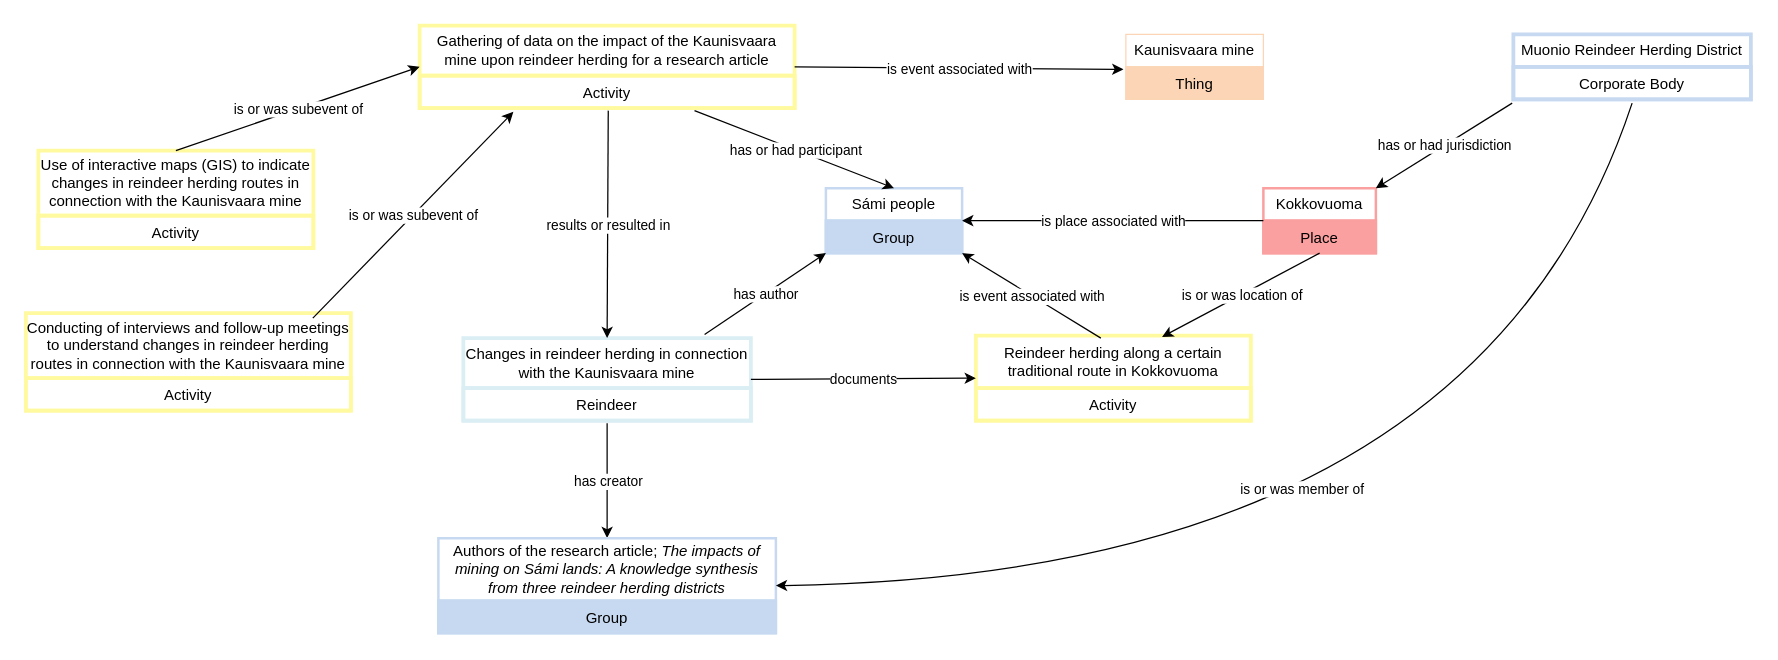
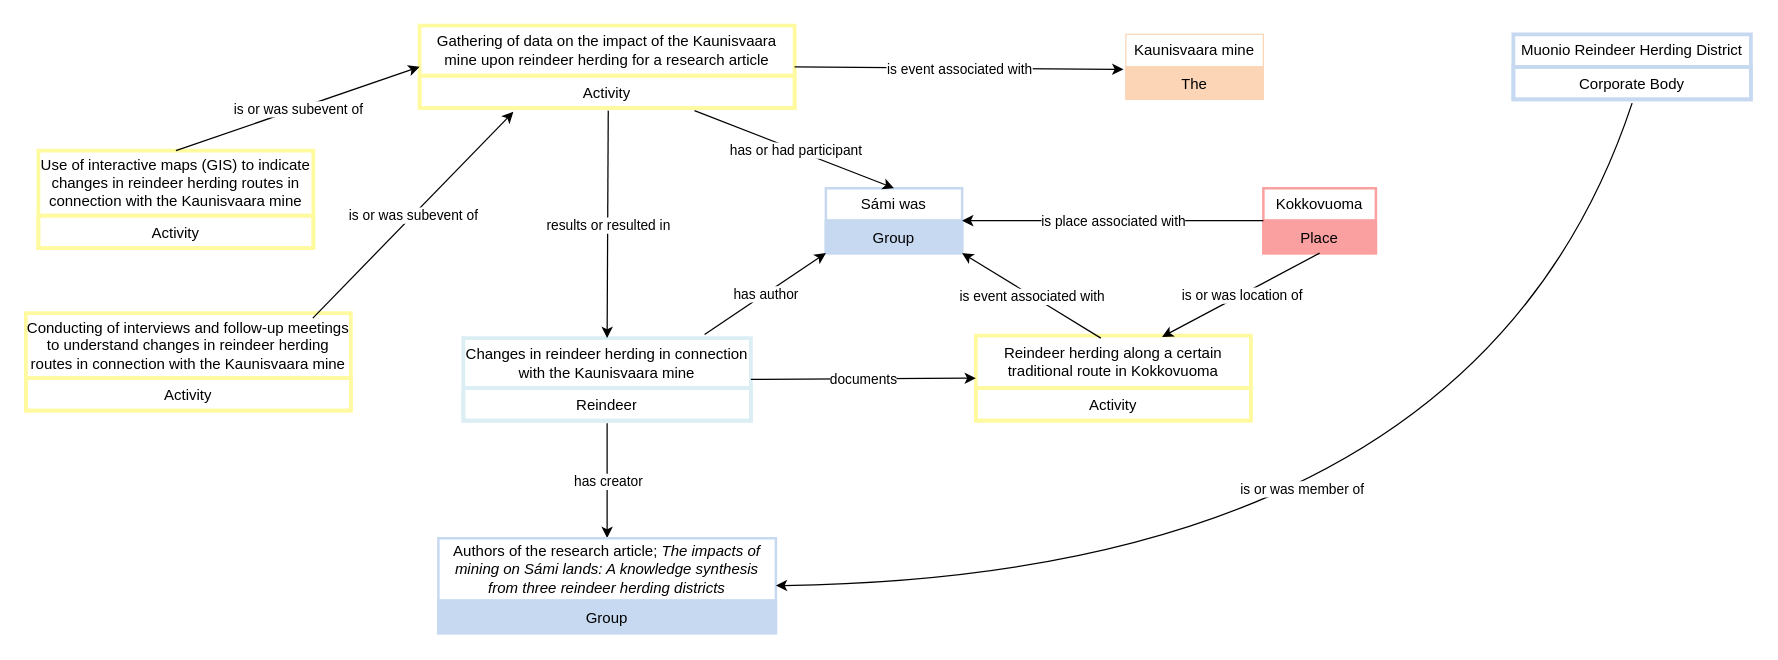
node "Thing": label "Thing" -> "The"
edge "Corporate Body" -> "Kokkovuoma": removed, label "has or had jurisdiction"
node "Sámi people": label "Sámi people" -> "Sámi was"
